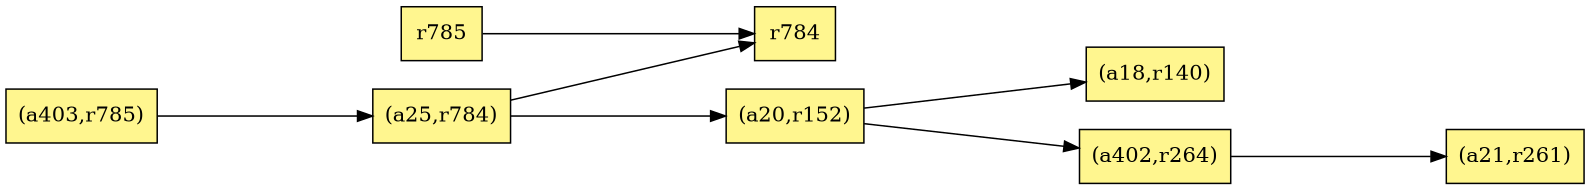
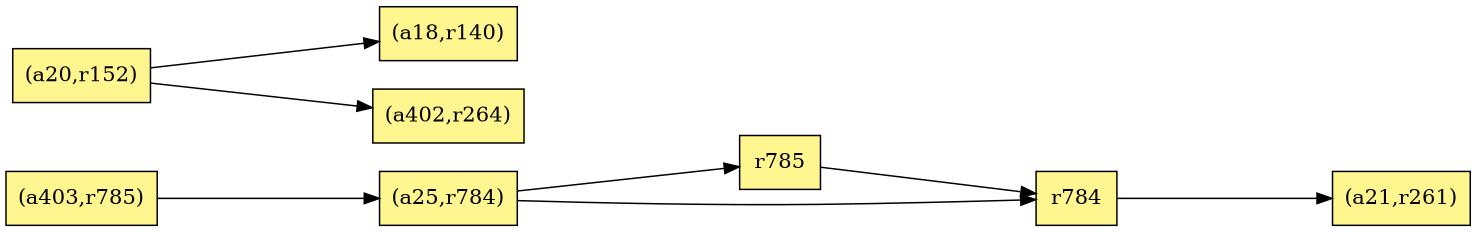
edge "(a25,r784)" -> "(a20,r152)": now "(a25,r784)" -> "r785"
edge "(a402,r264)" -> "(a21,r261)": now "r784" -> "(a21,r261)"
